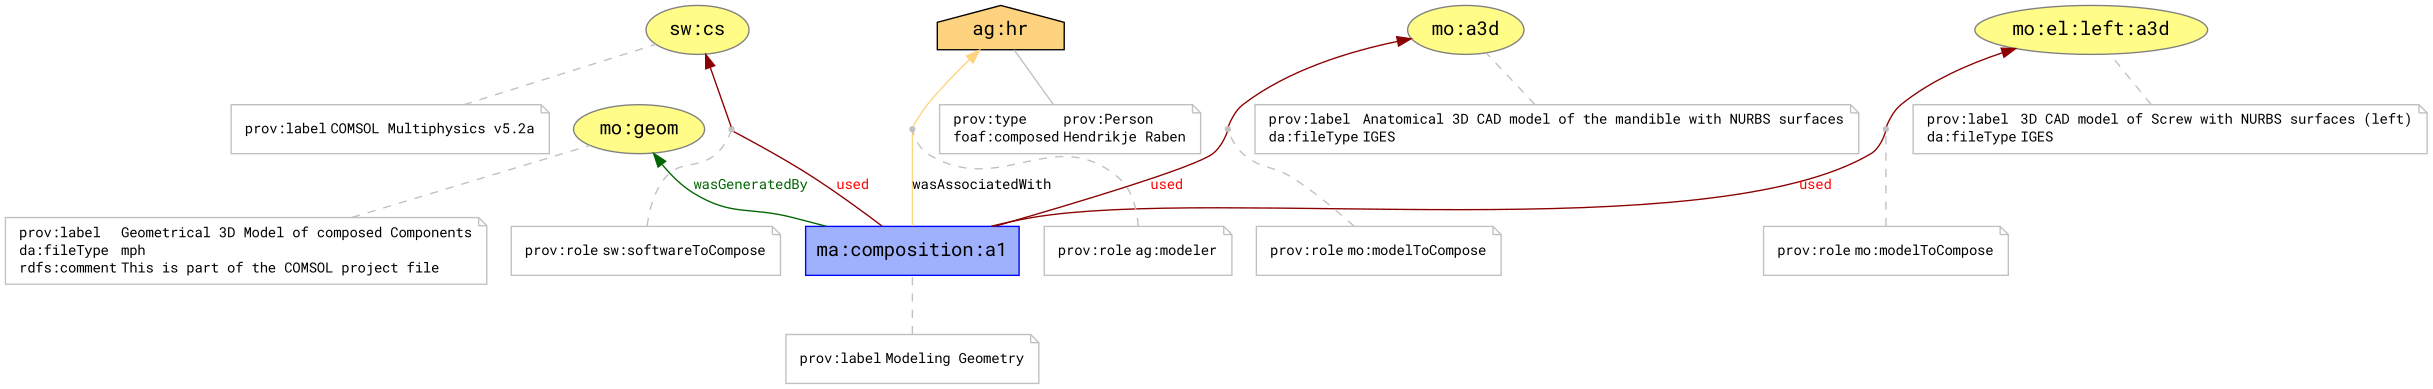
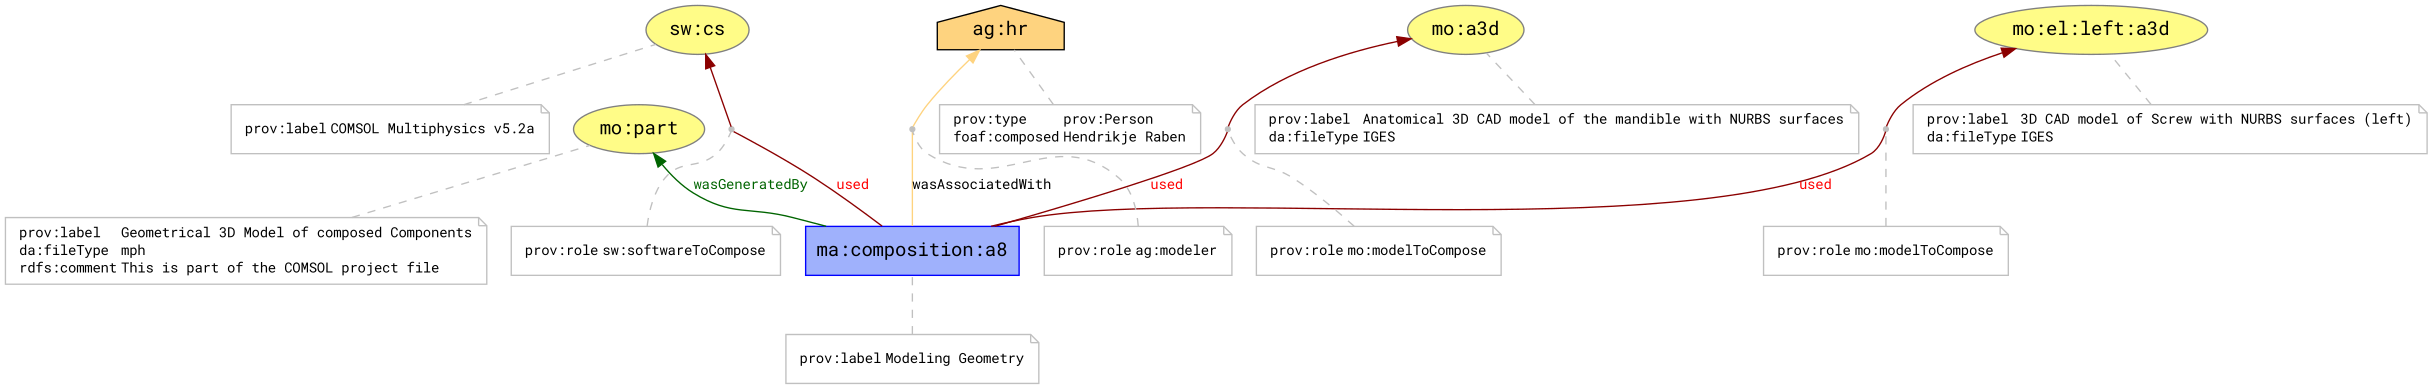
edge "ag:hr" -- "prov:type": style solid -> dashed
node "mo:geom": label "mo:geom" -> "mo:part"
node "ma:composition:a1": label "ma:composition:a1" -> "ma:composition:a8"
